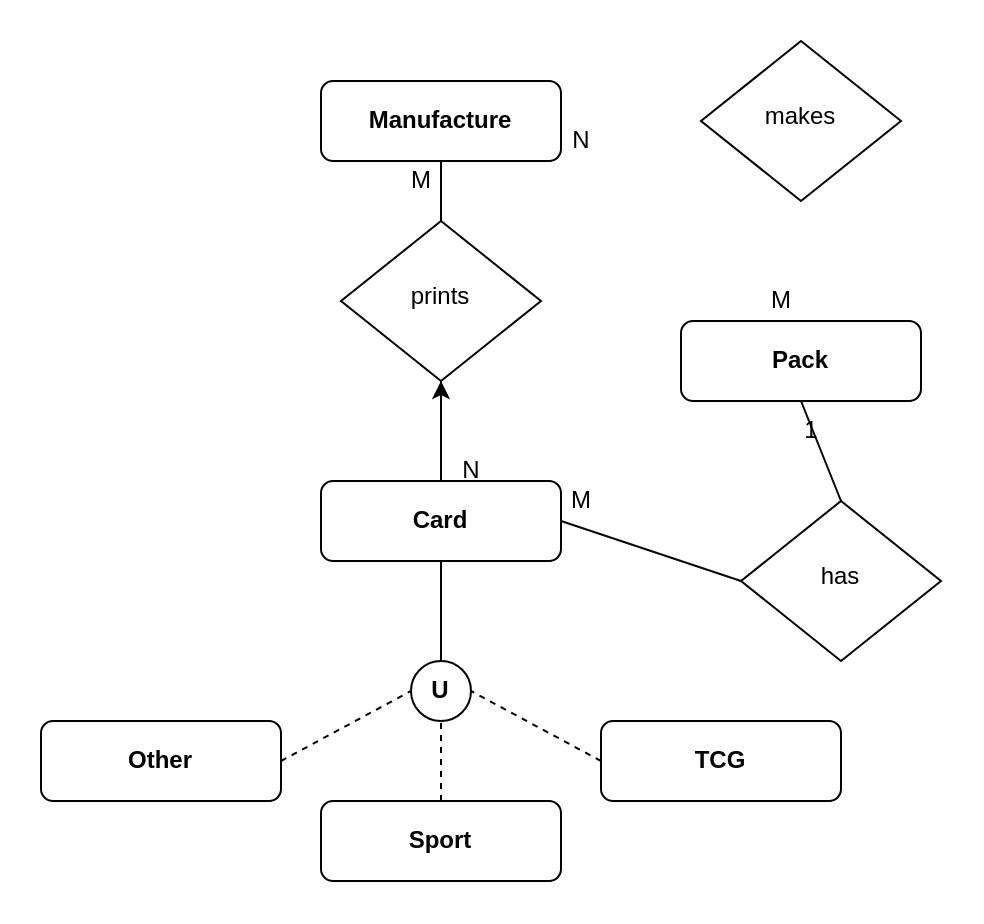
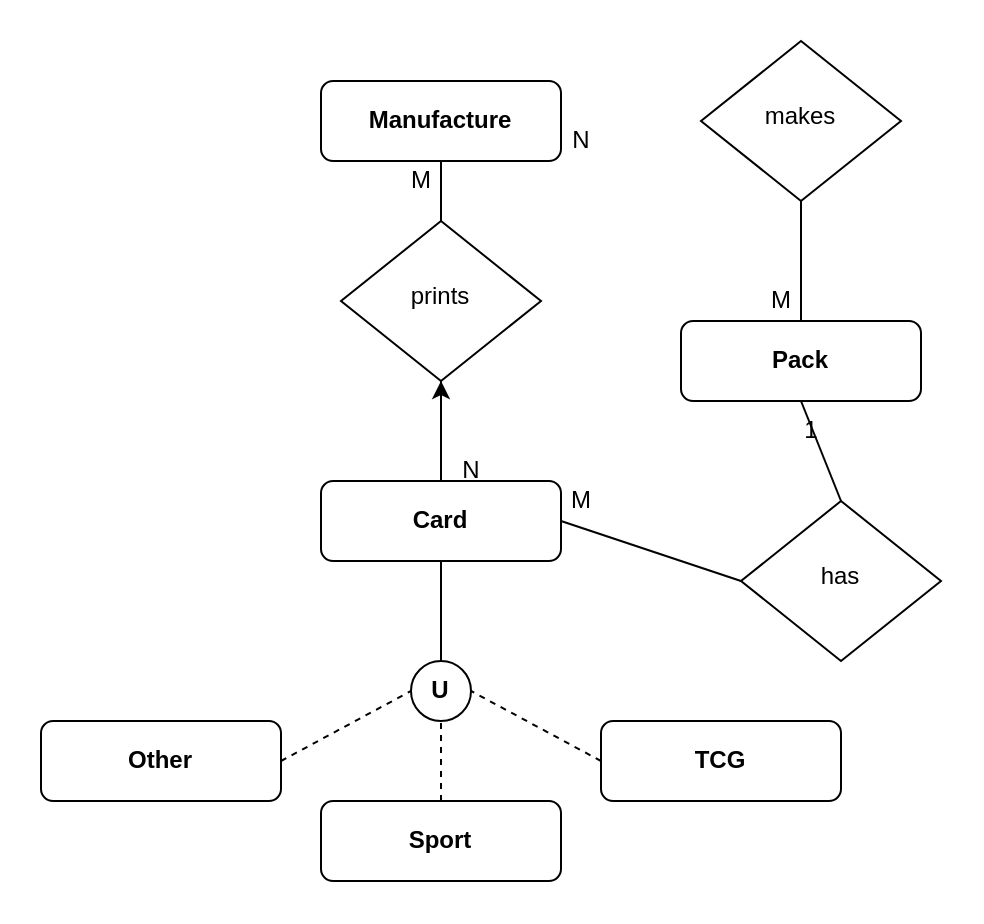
edge "makes" -- "Pack": added
